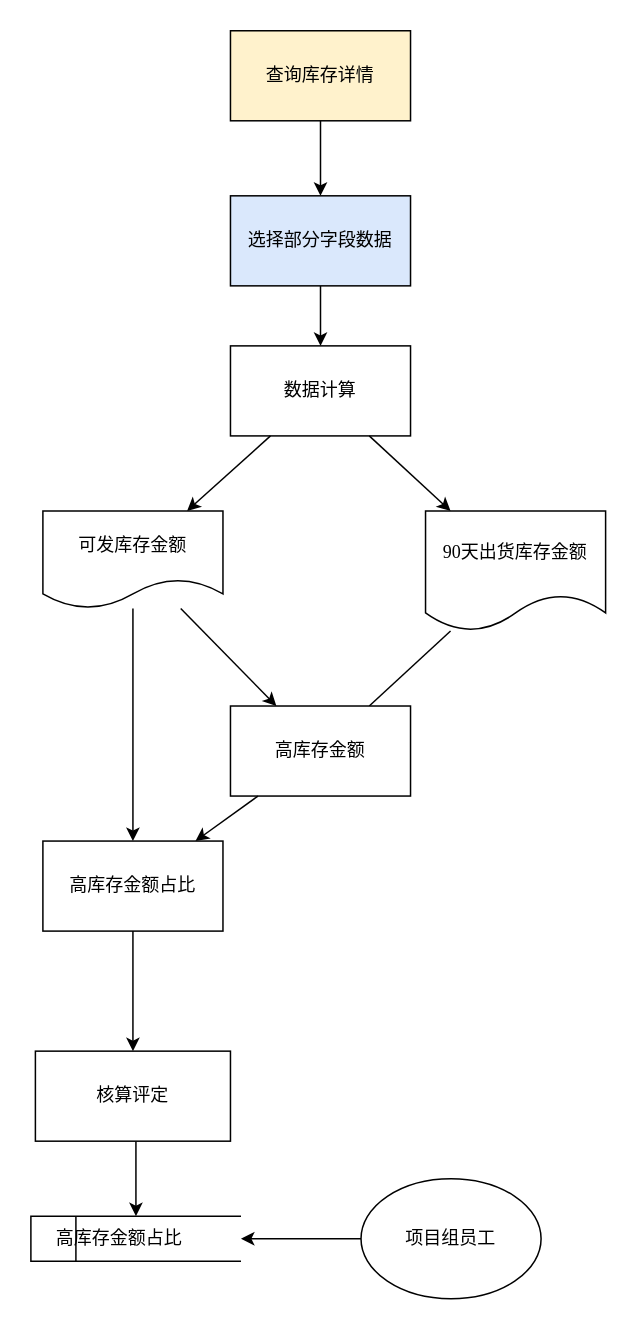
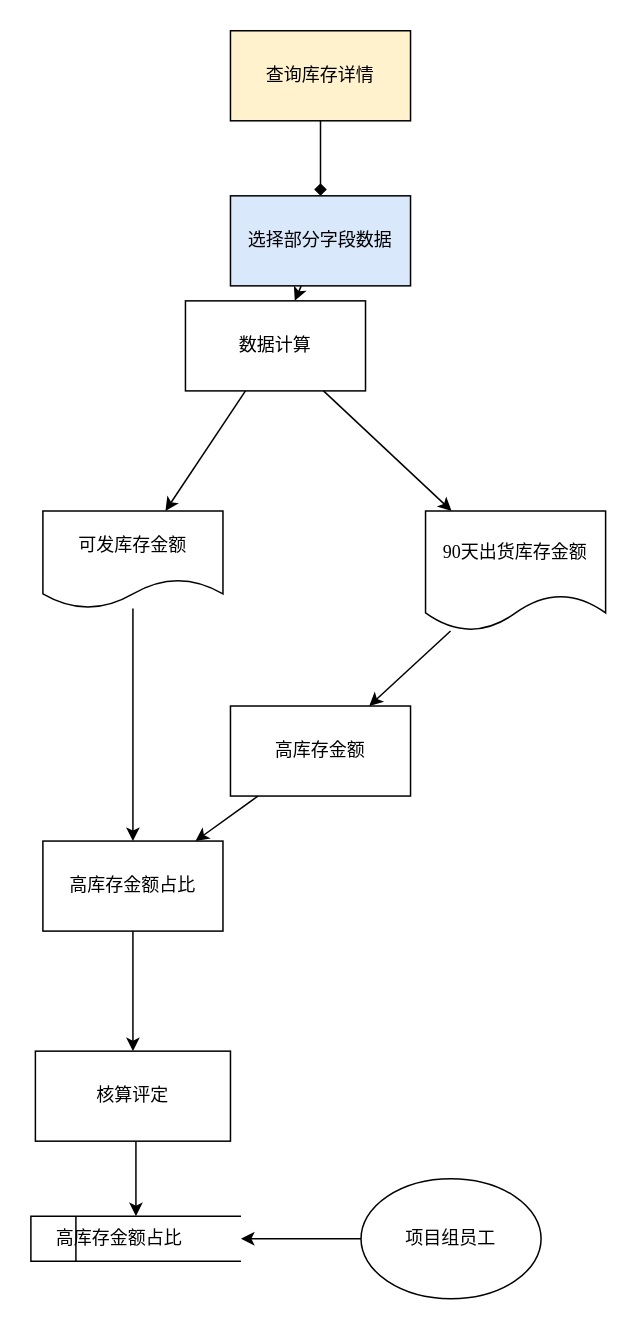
edge "查询库存详情" -> "选择部分字段数据": arrowhead classic -> diamond
node "数据计算": moved (320, 391) -> (275, 346)
edge "可发库存金额" -> "高库存金额": removed
edge "90天出货库存金额" -- "高库存金额": arrowhead none -> classic
